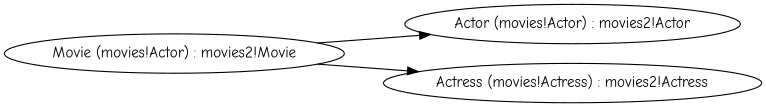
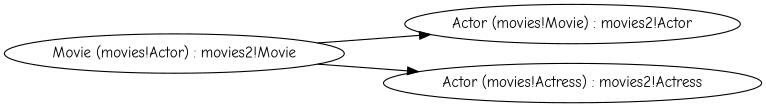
node "Actor (movies!Actor) : movies2!Actor": label "Actor (movies!Actor) : movies2!Actor" -> "Actor (movies!Movie) : movies2!Actor"
node "Actress (movies!Actress) : movies2!Actress": label "Actress (movies!Actress) : movies2!Actress" -> "Actor (movies!Actress) : movies2!Actress"
